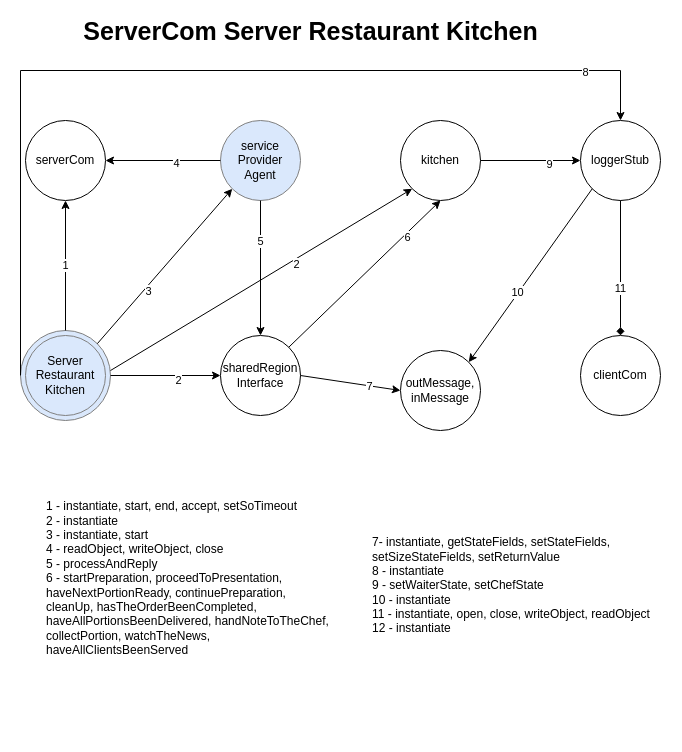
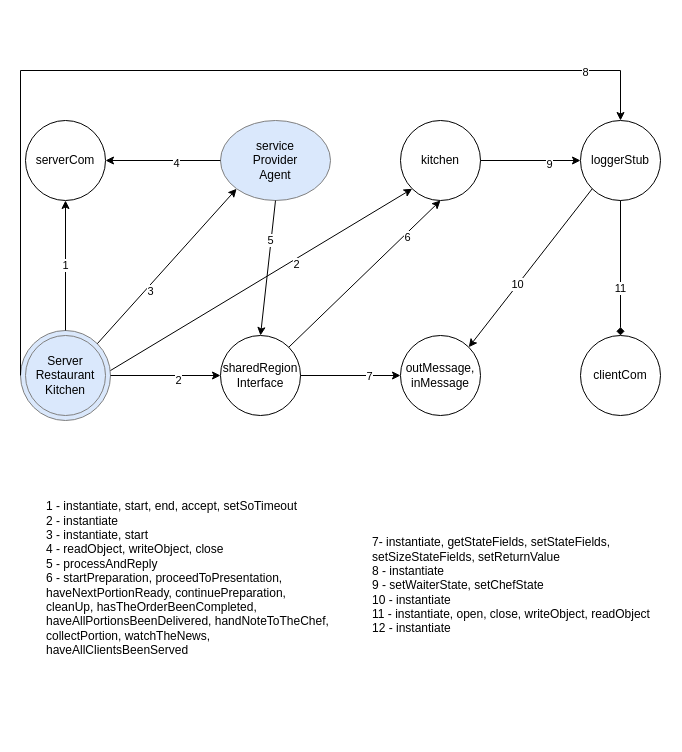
node "ServerCom Server Restaurant Kitchen": removed
node "service Provider Agent": size 80x80 -> 110x80
node "outMessage, inMessage": moved (441, 391) -> (441, 376)
